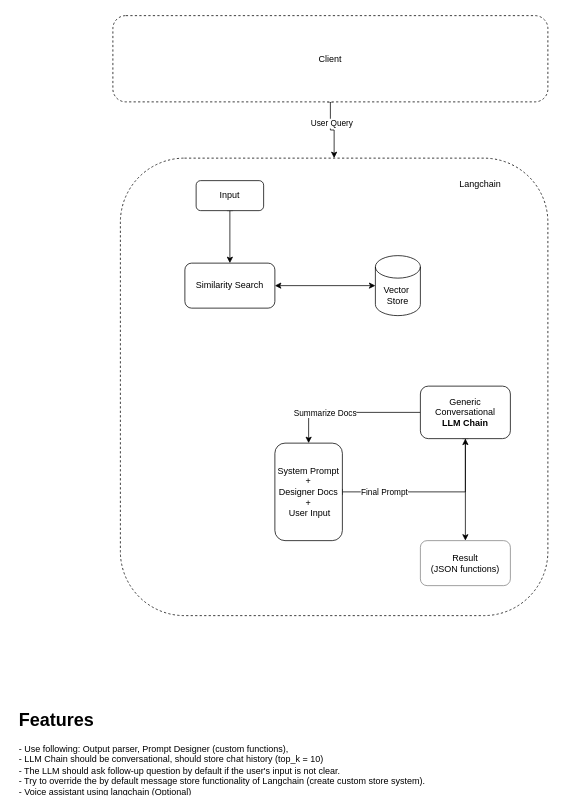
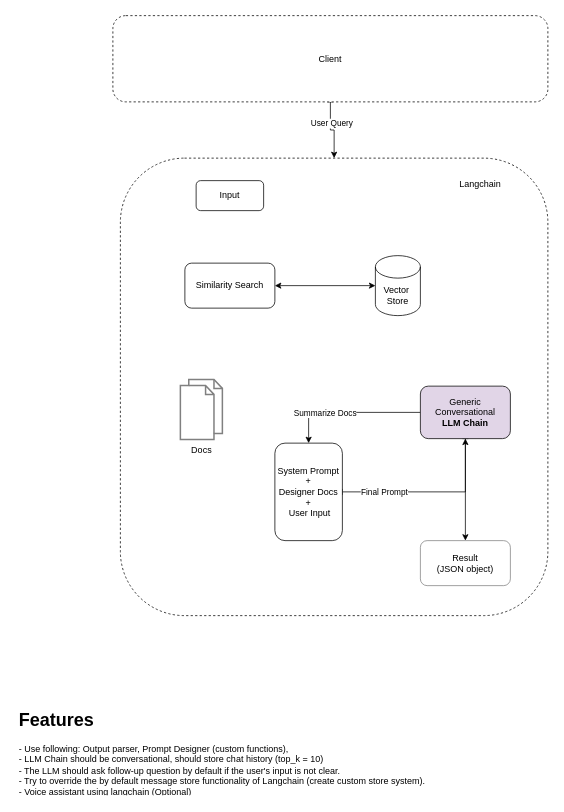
edge "Input" -- "Similarity Search": removed
node "Docs": added
node "Generic Conversational LLM Chain": fillcolor #ffffff -> #e1d5e7
node "Result (JSON functions)": label "Result (JSON functions)" -> "Result (JSON object)"
